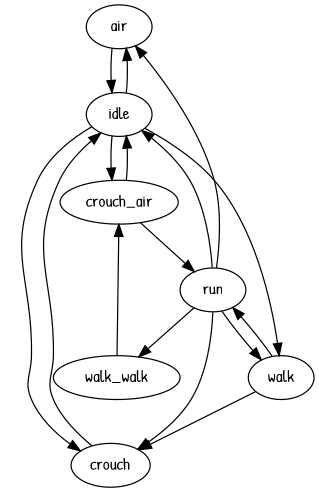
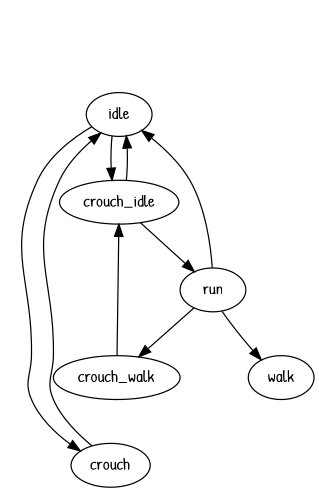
node "air": removed
node "crouch_air": label "crouch_air" -> "crouch_idle"
edge "idle" -> "walk": removed
edge "walk" -> "run": removed
node "walk_walk": label "walk_walk" -> "crouch_walk"
edge "run" -> "crouch": removed
edge "walk" -> "crouch": removed
